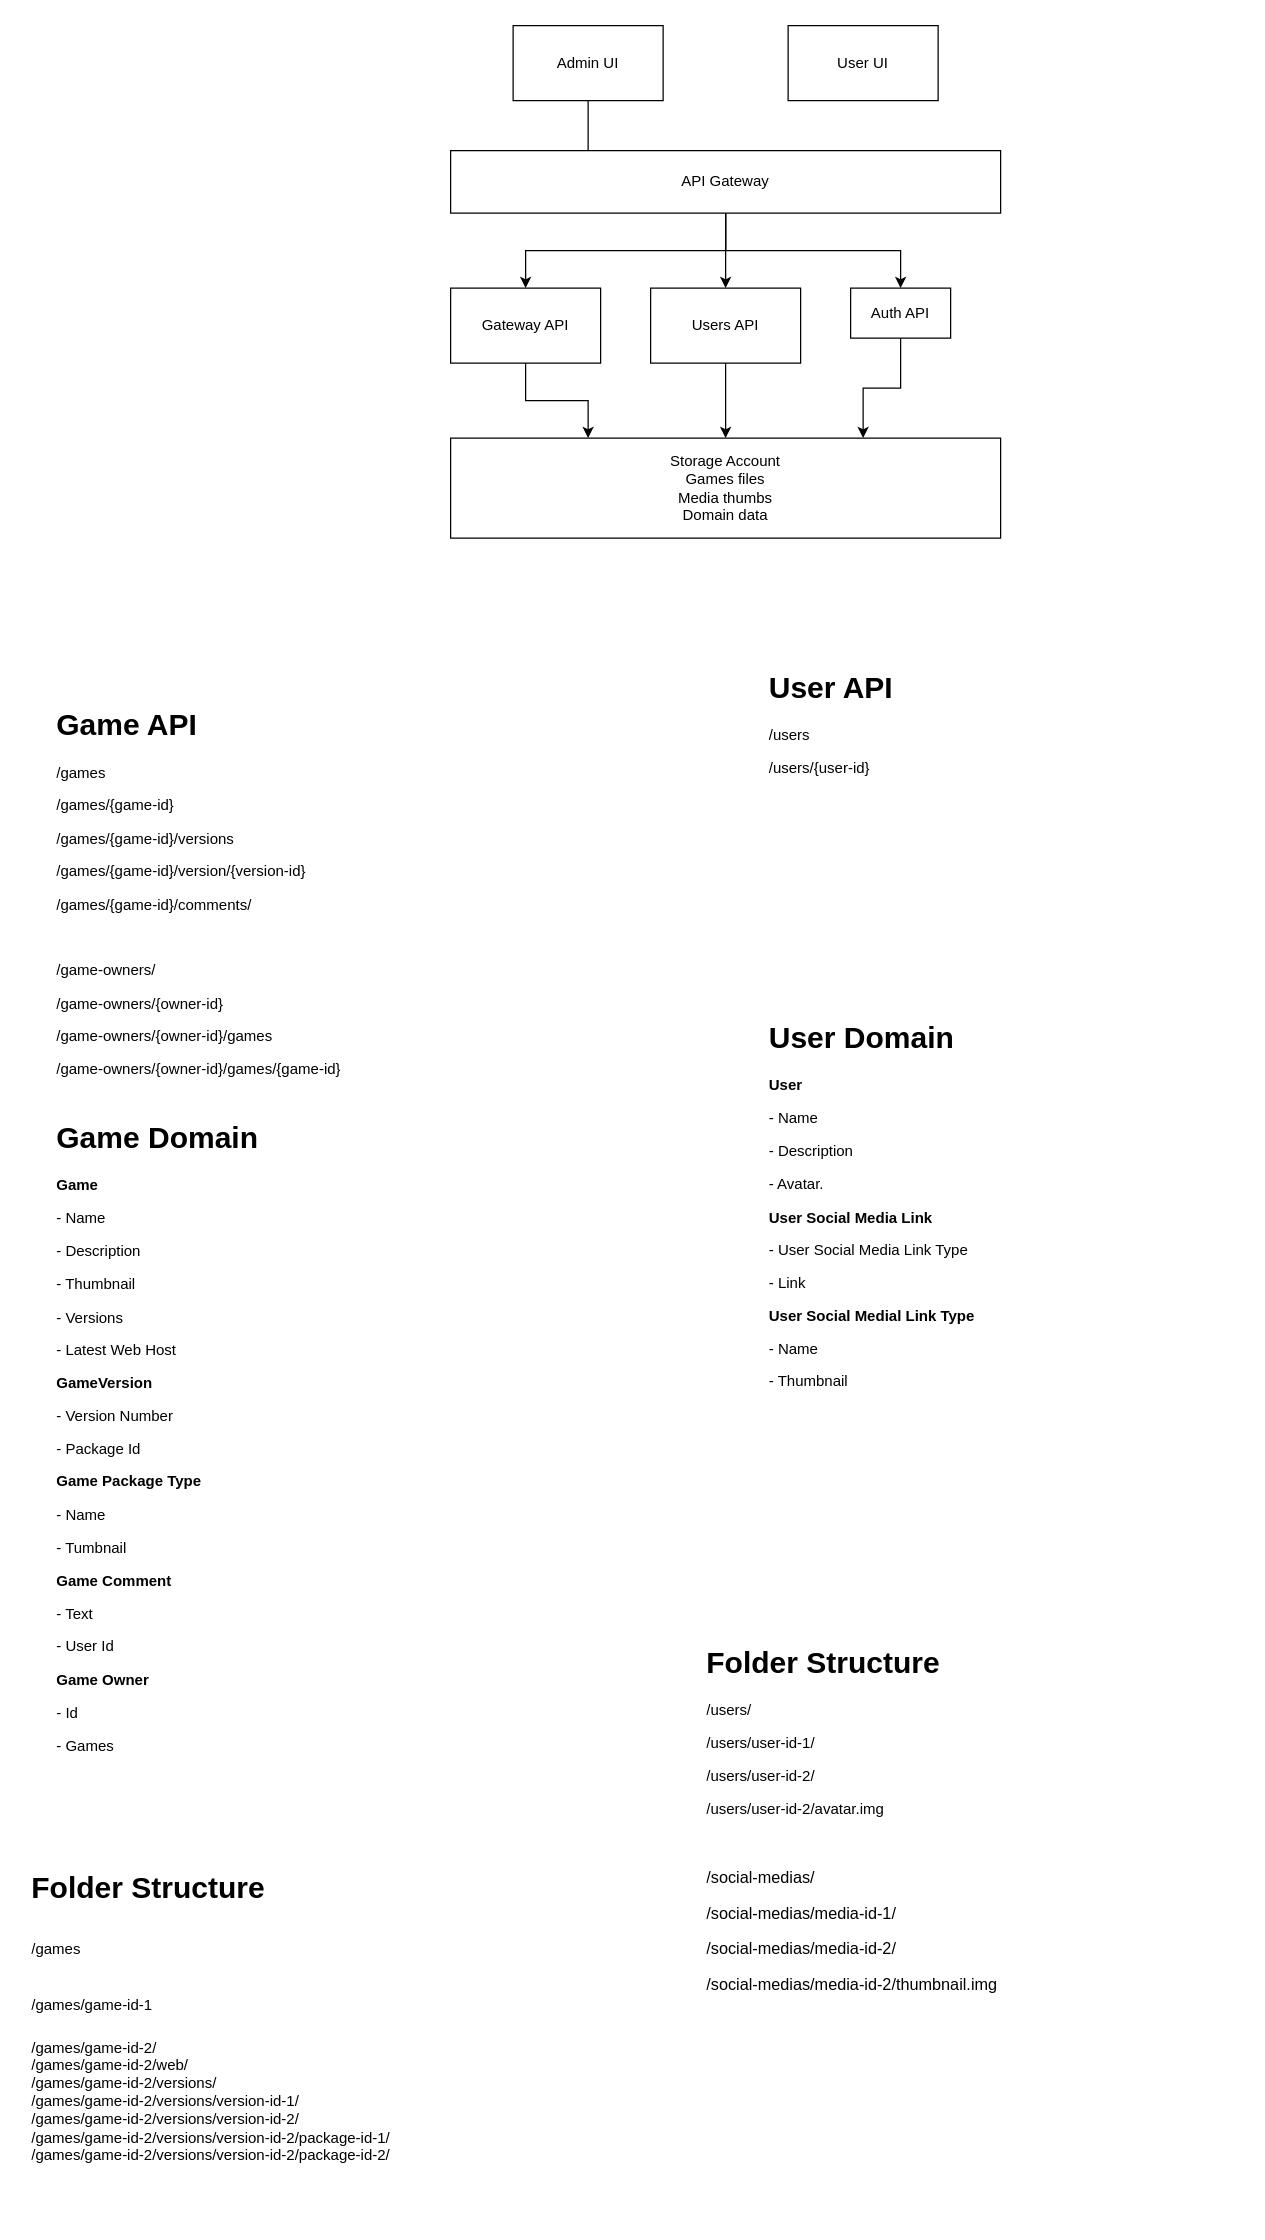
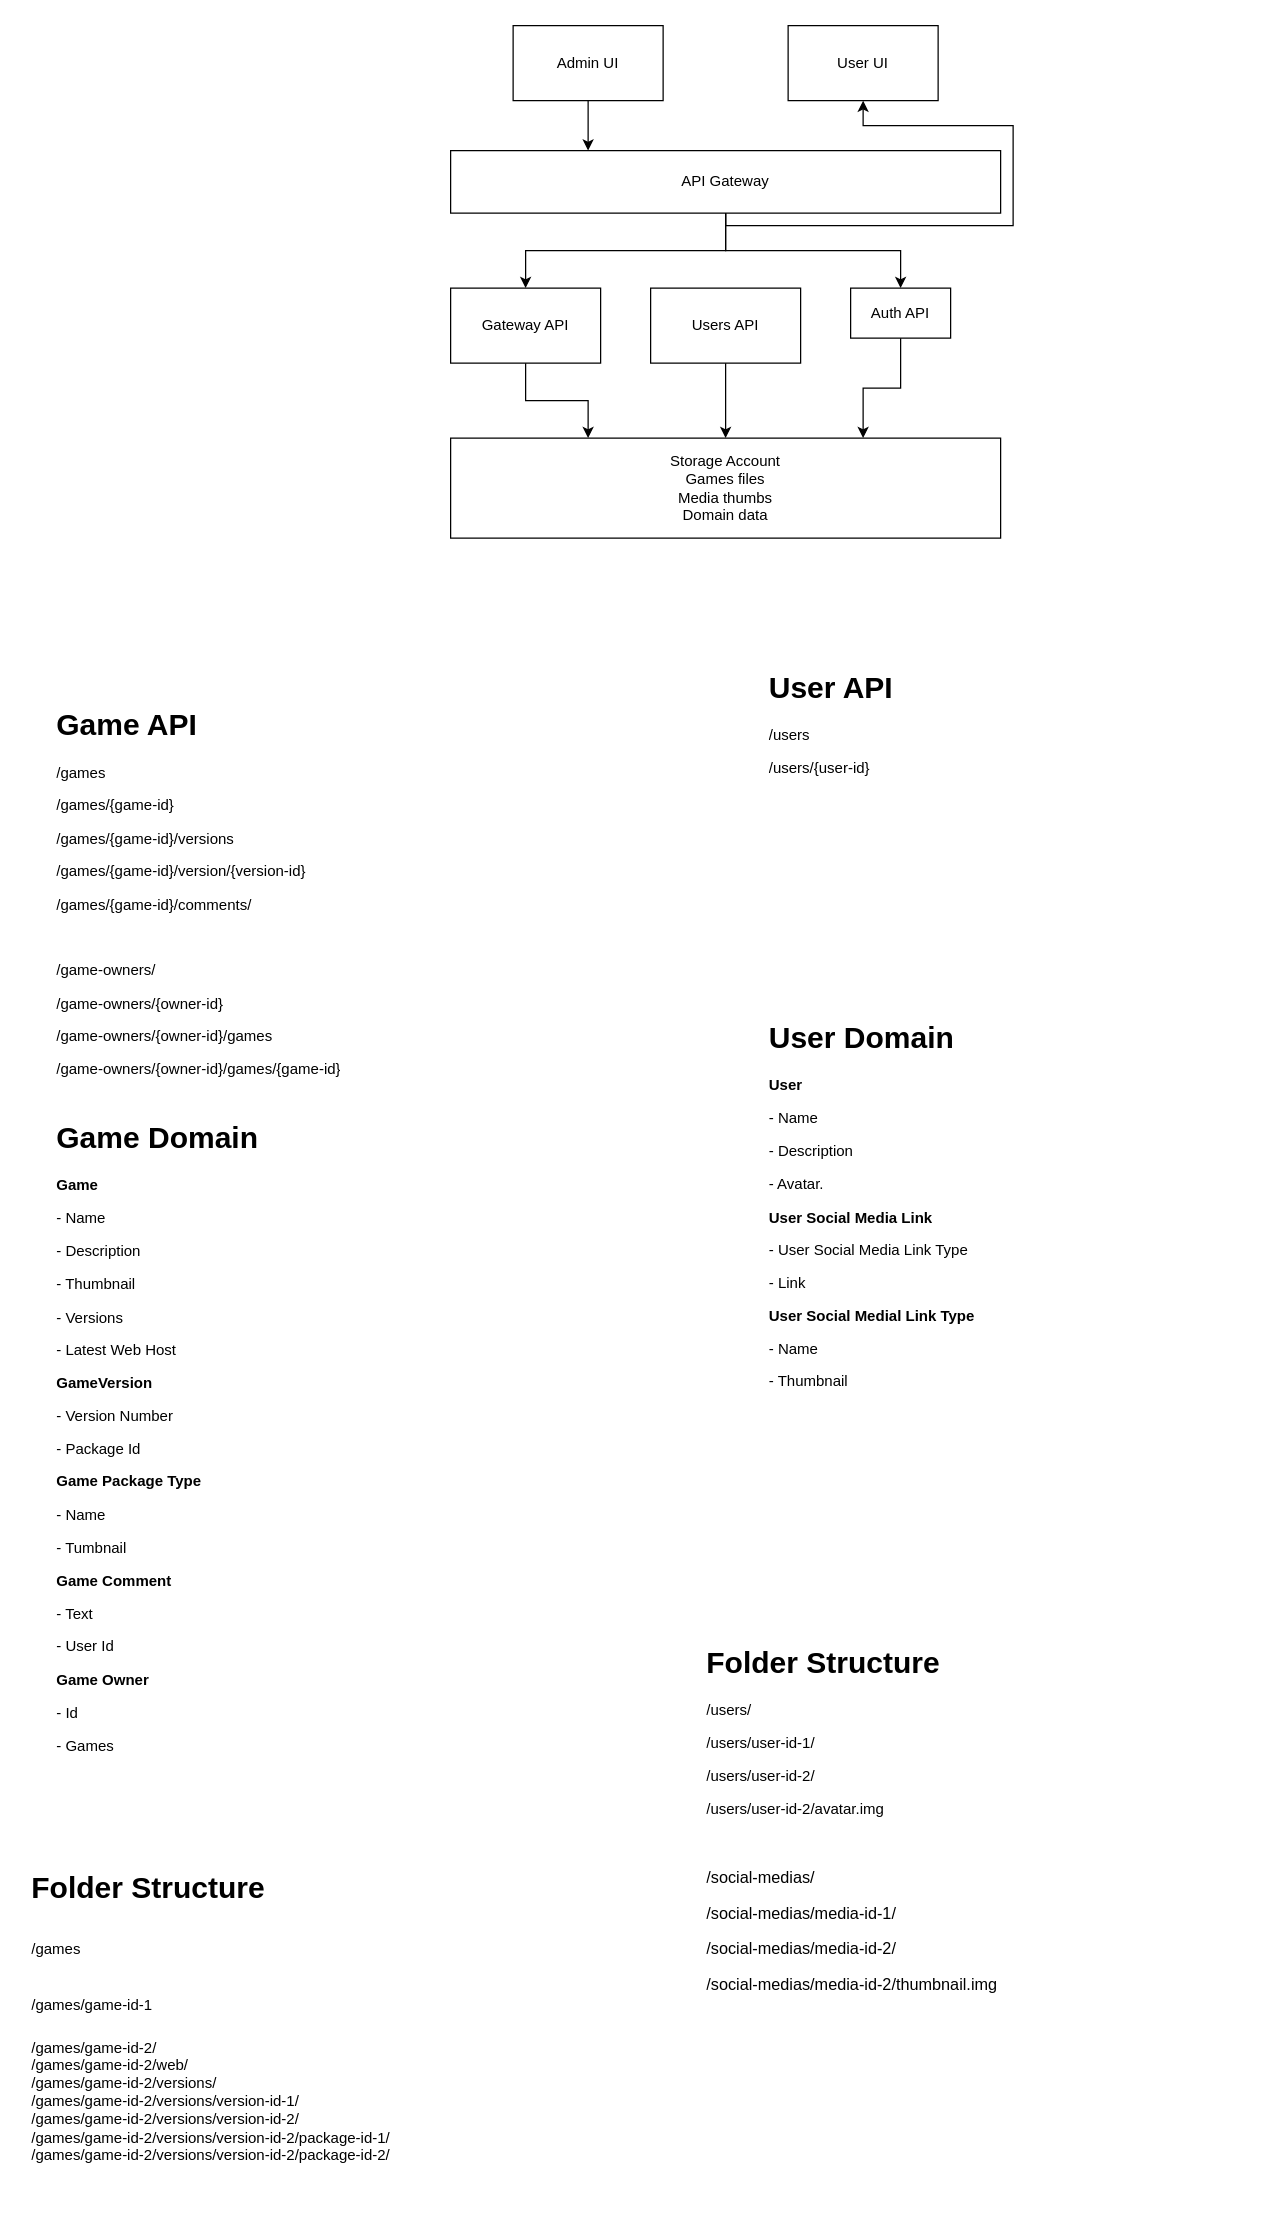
edge "Admin UI" -- "API Gateway": arrowhead none -> classic
edge "API Gateway" -> "Users API": now "API Gateway" -> "User UI"
